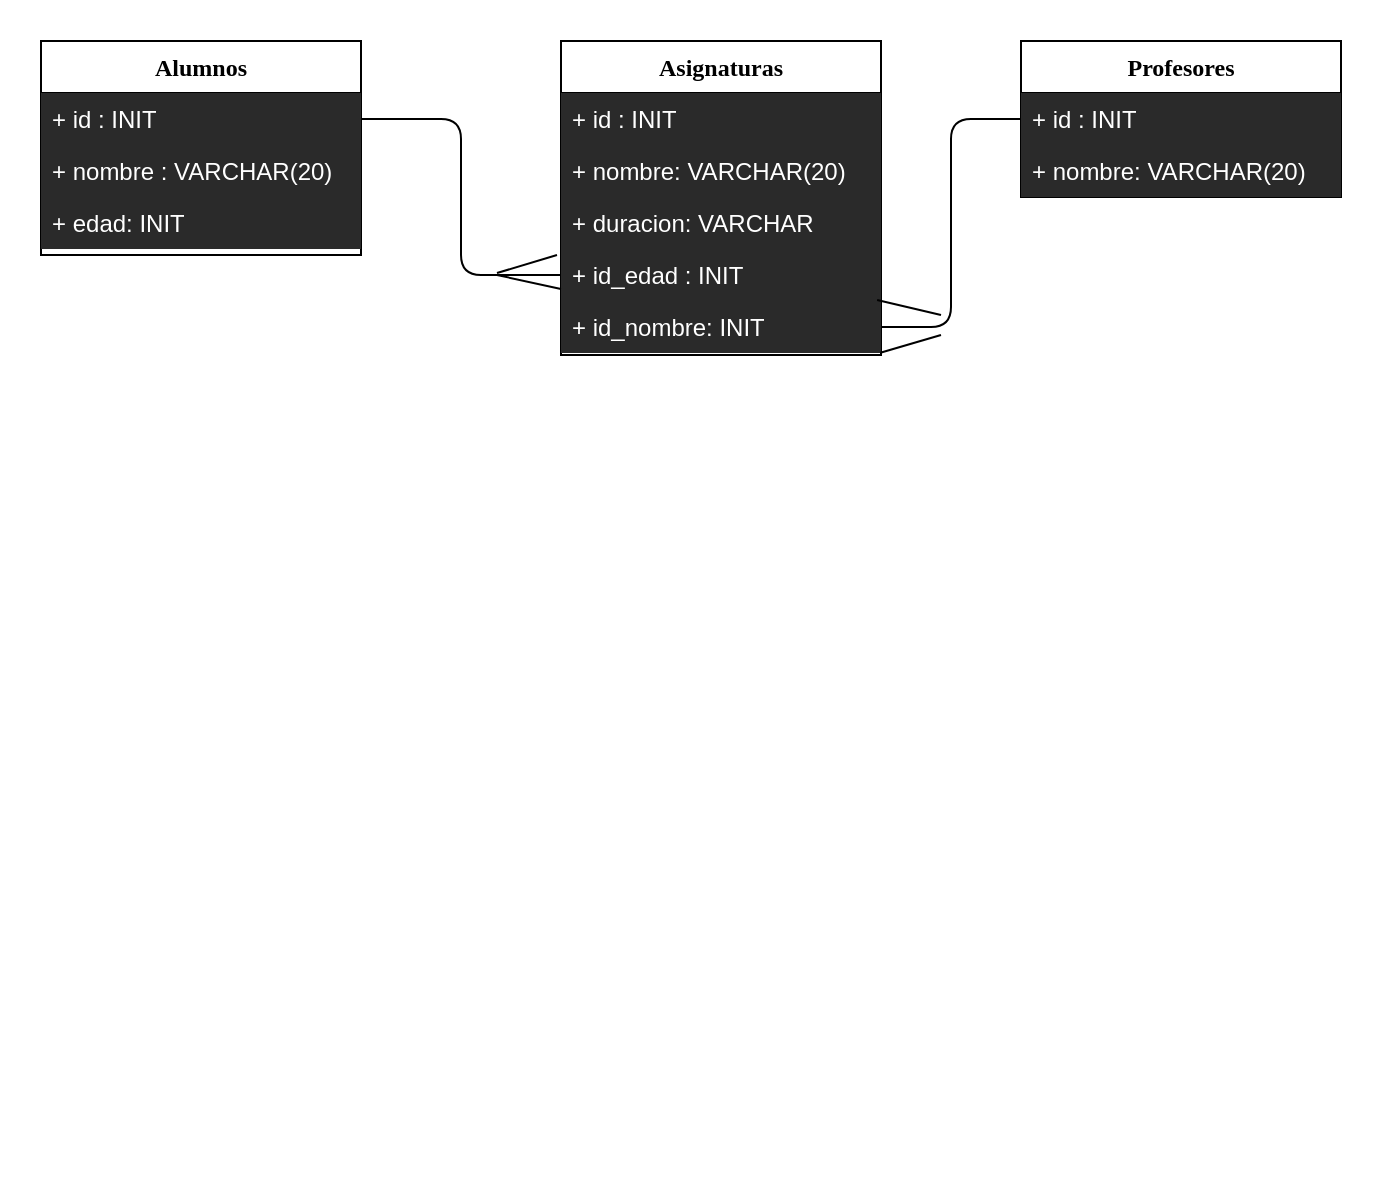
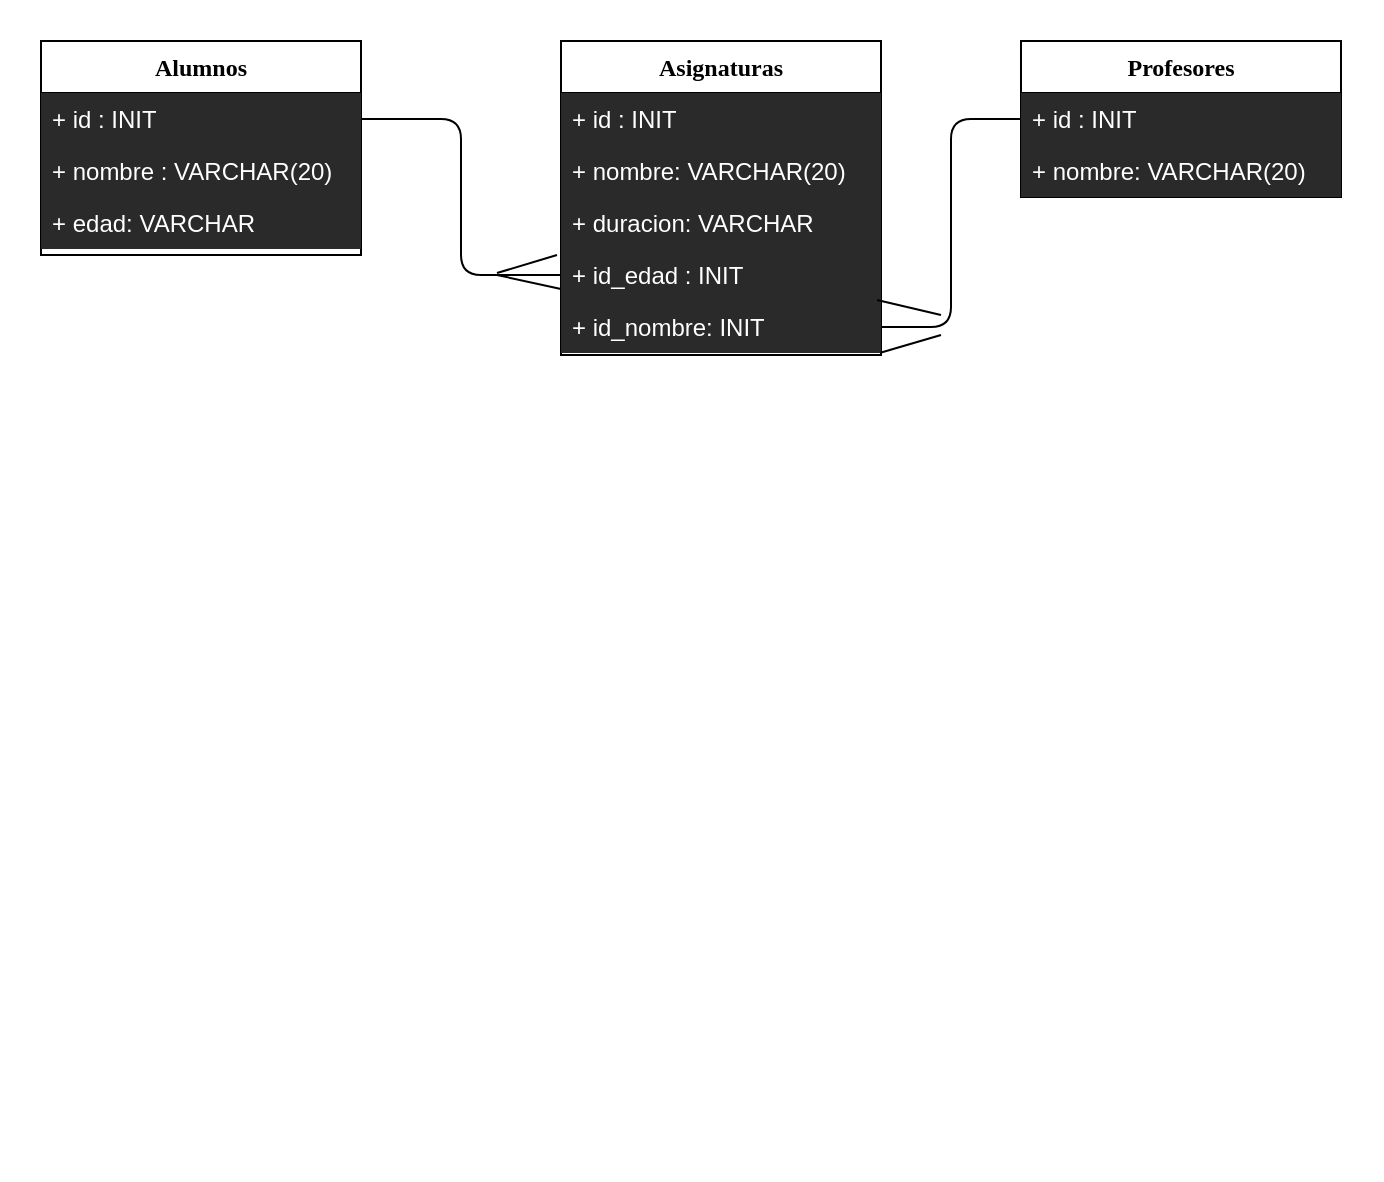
node "+ edad: INIT": label "+ edad: INIT" -> "+ edad: VARCHAR"
